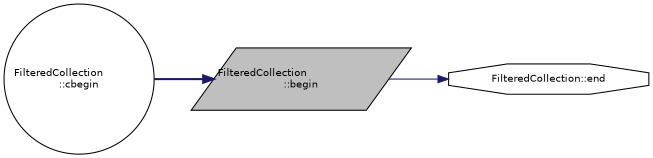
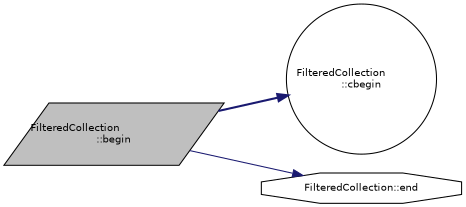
edge "FilteredCollection ::cbegin" -> "FilteredCollection ::begin": reversed
